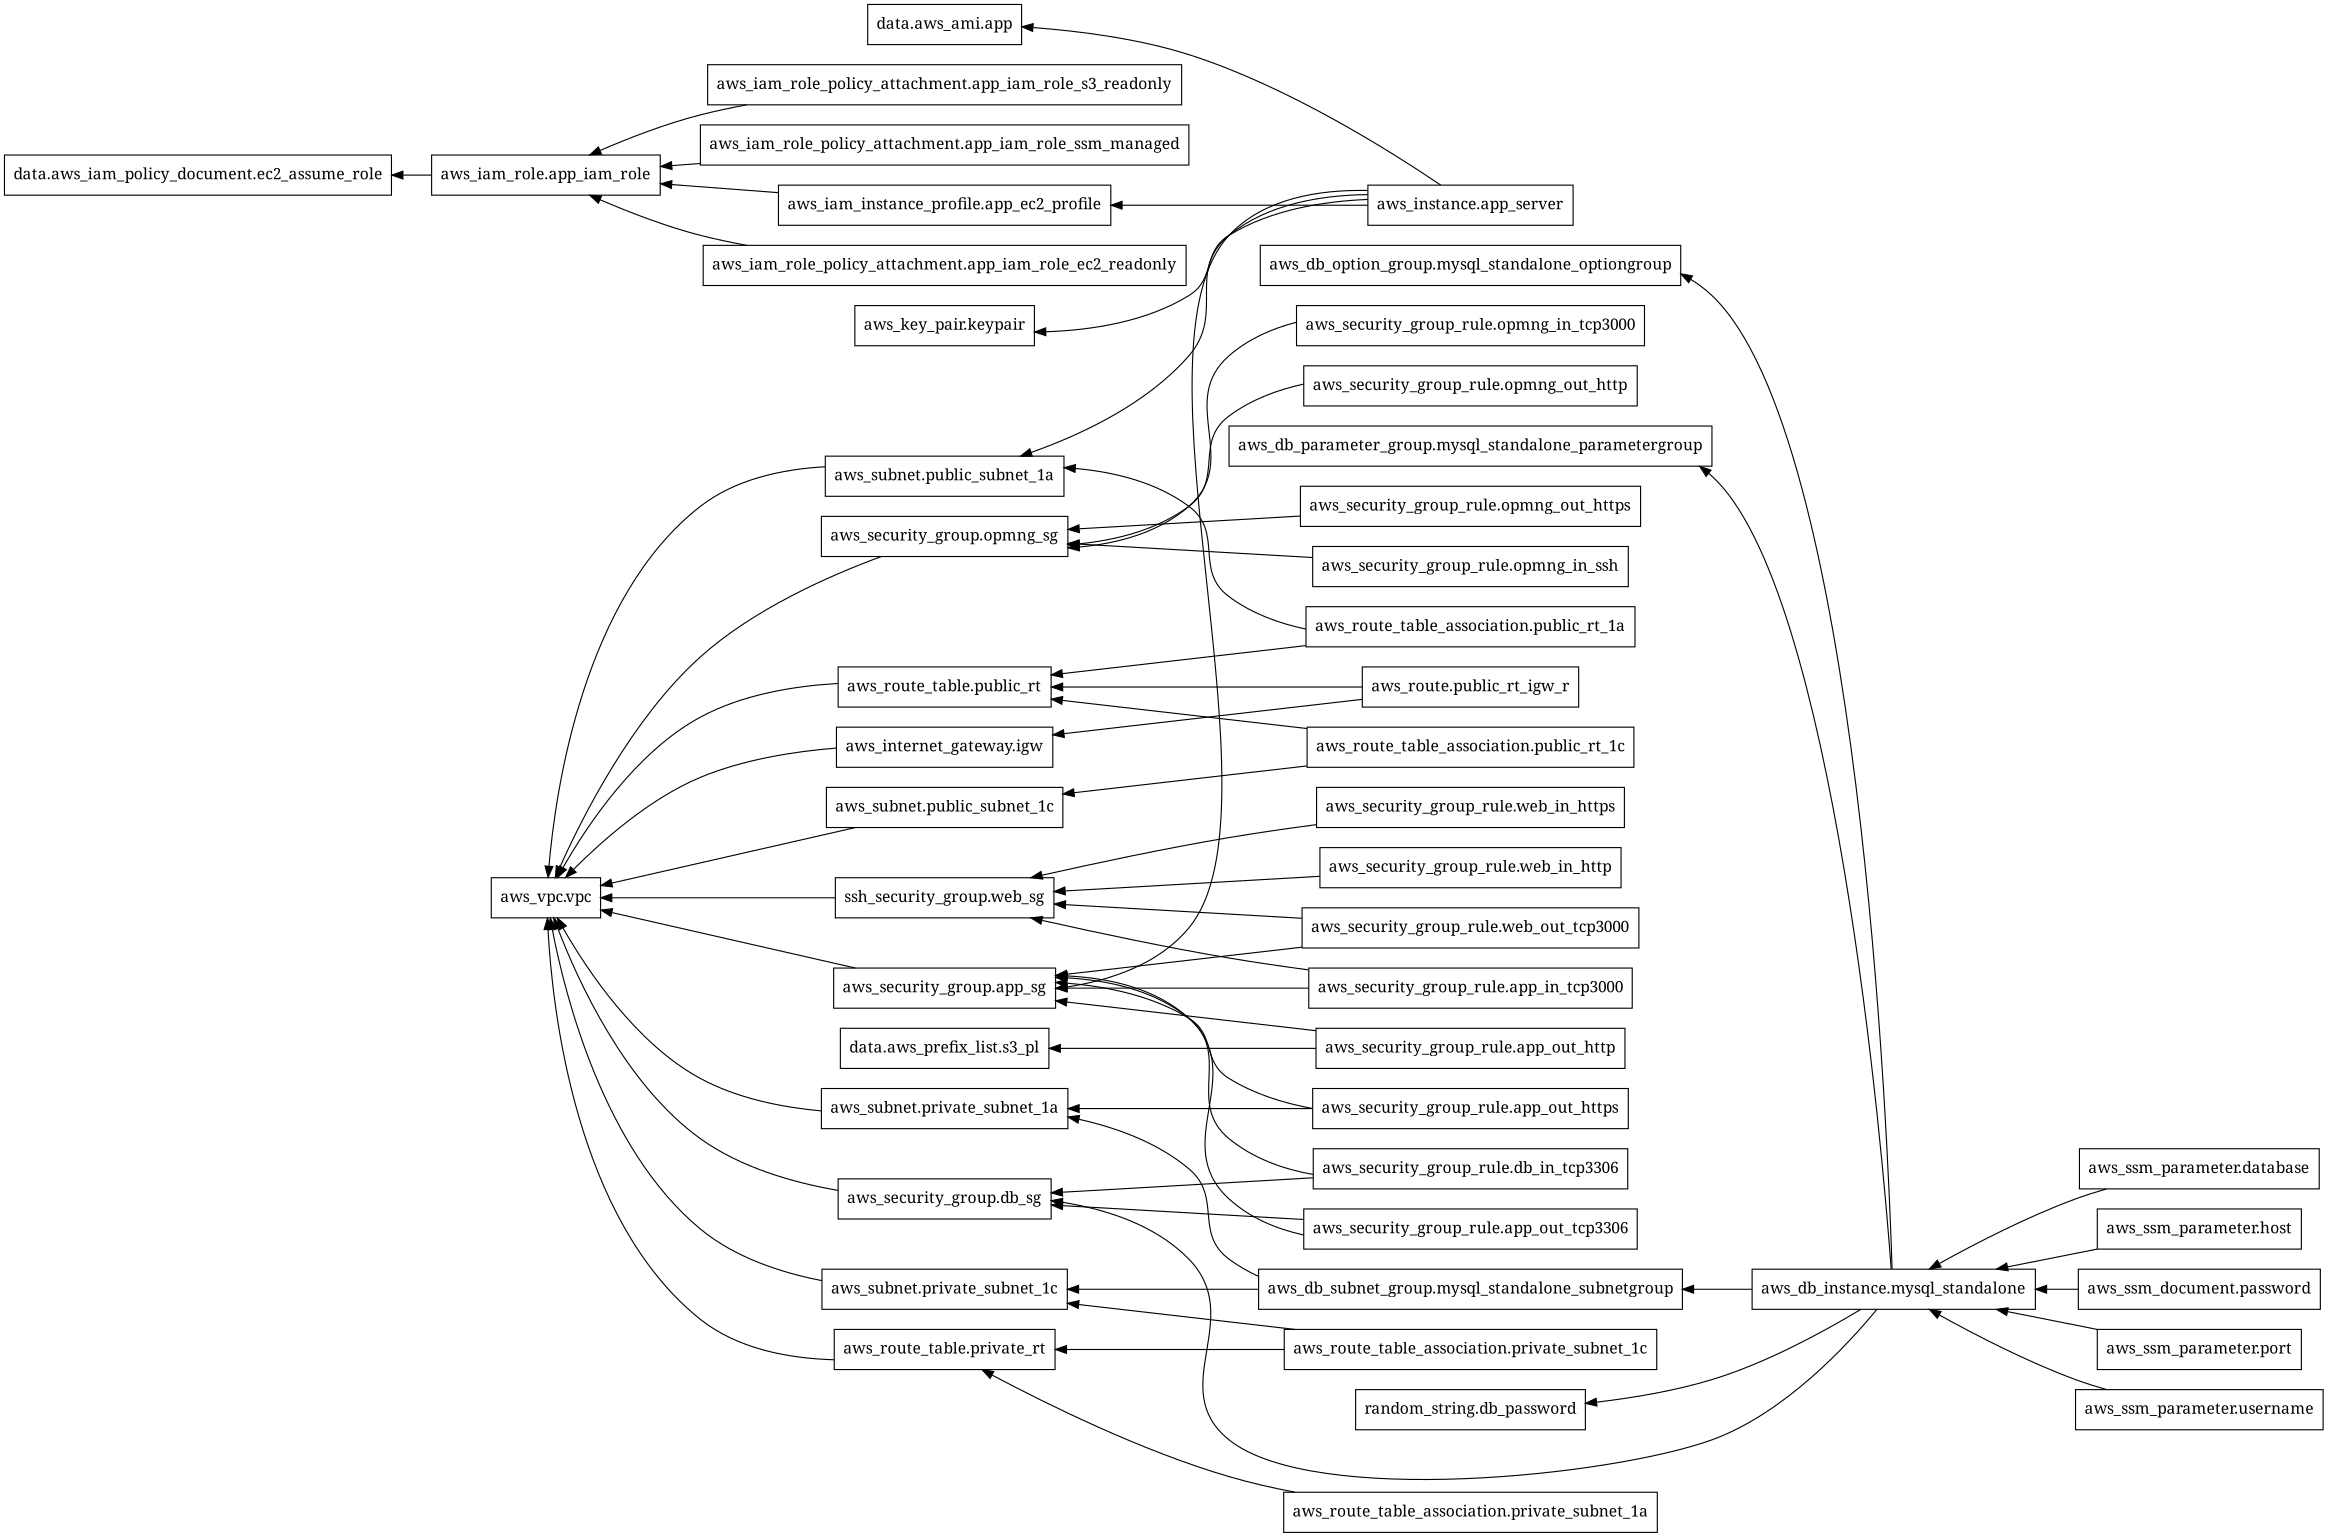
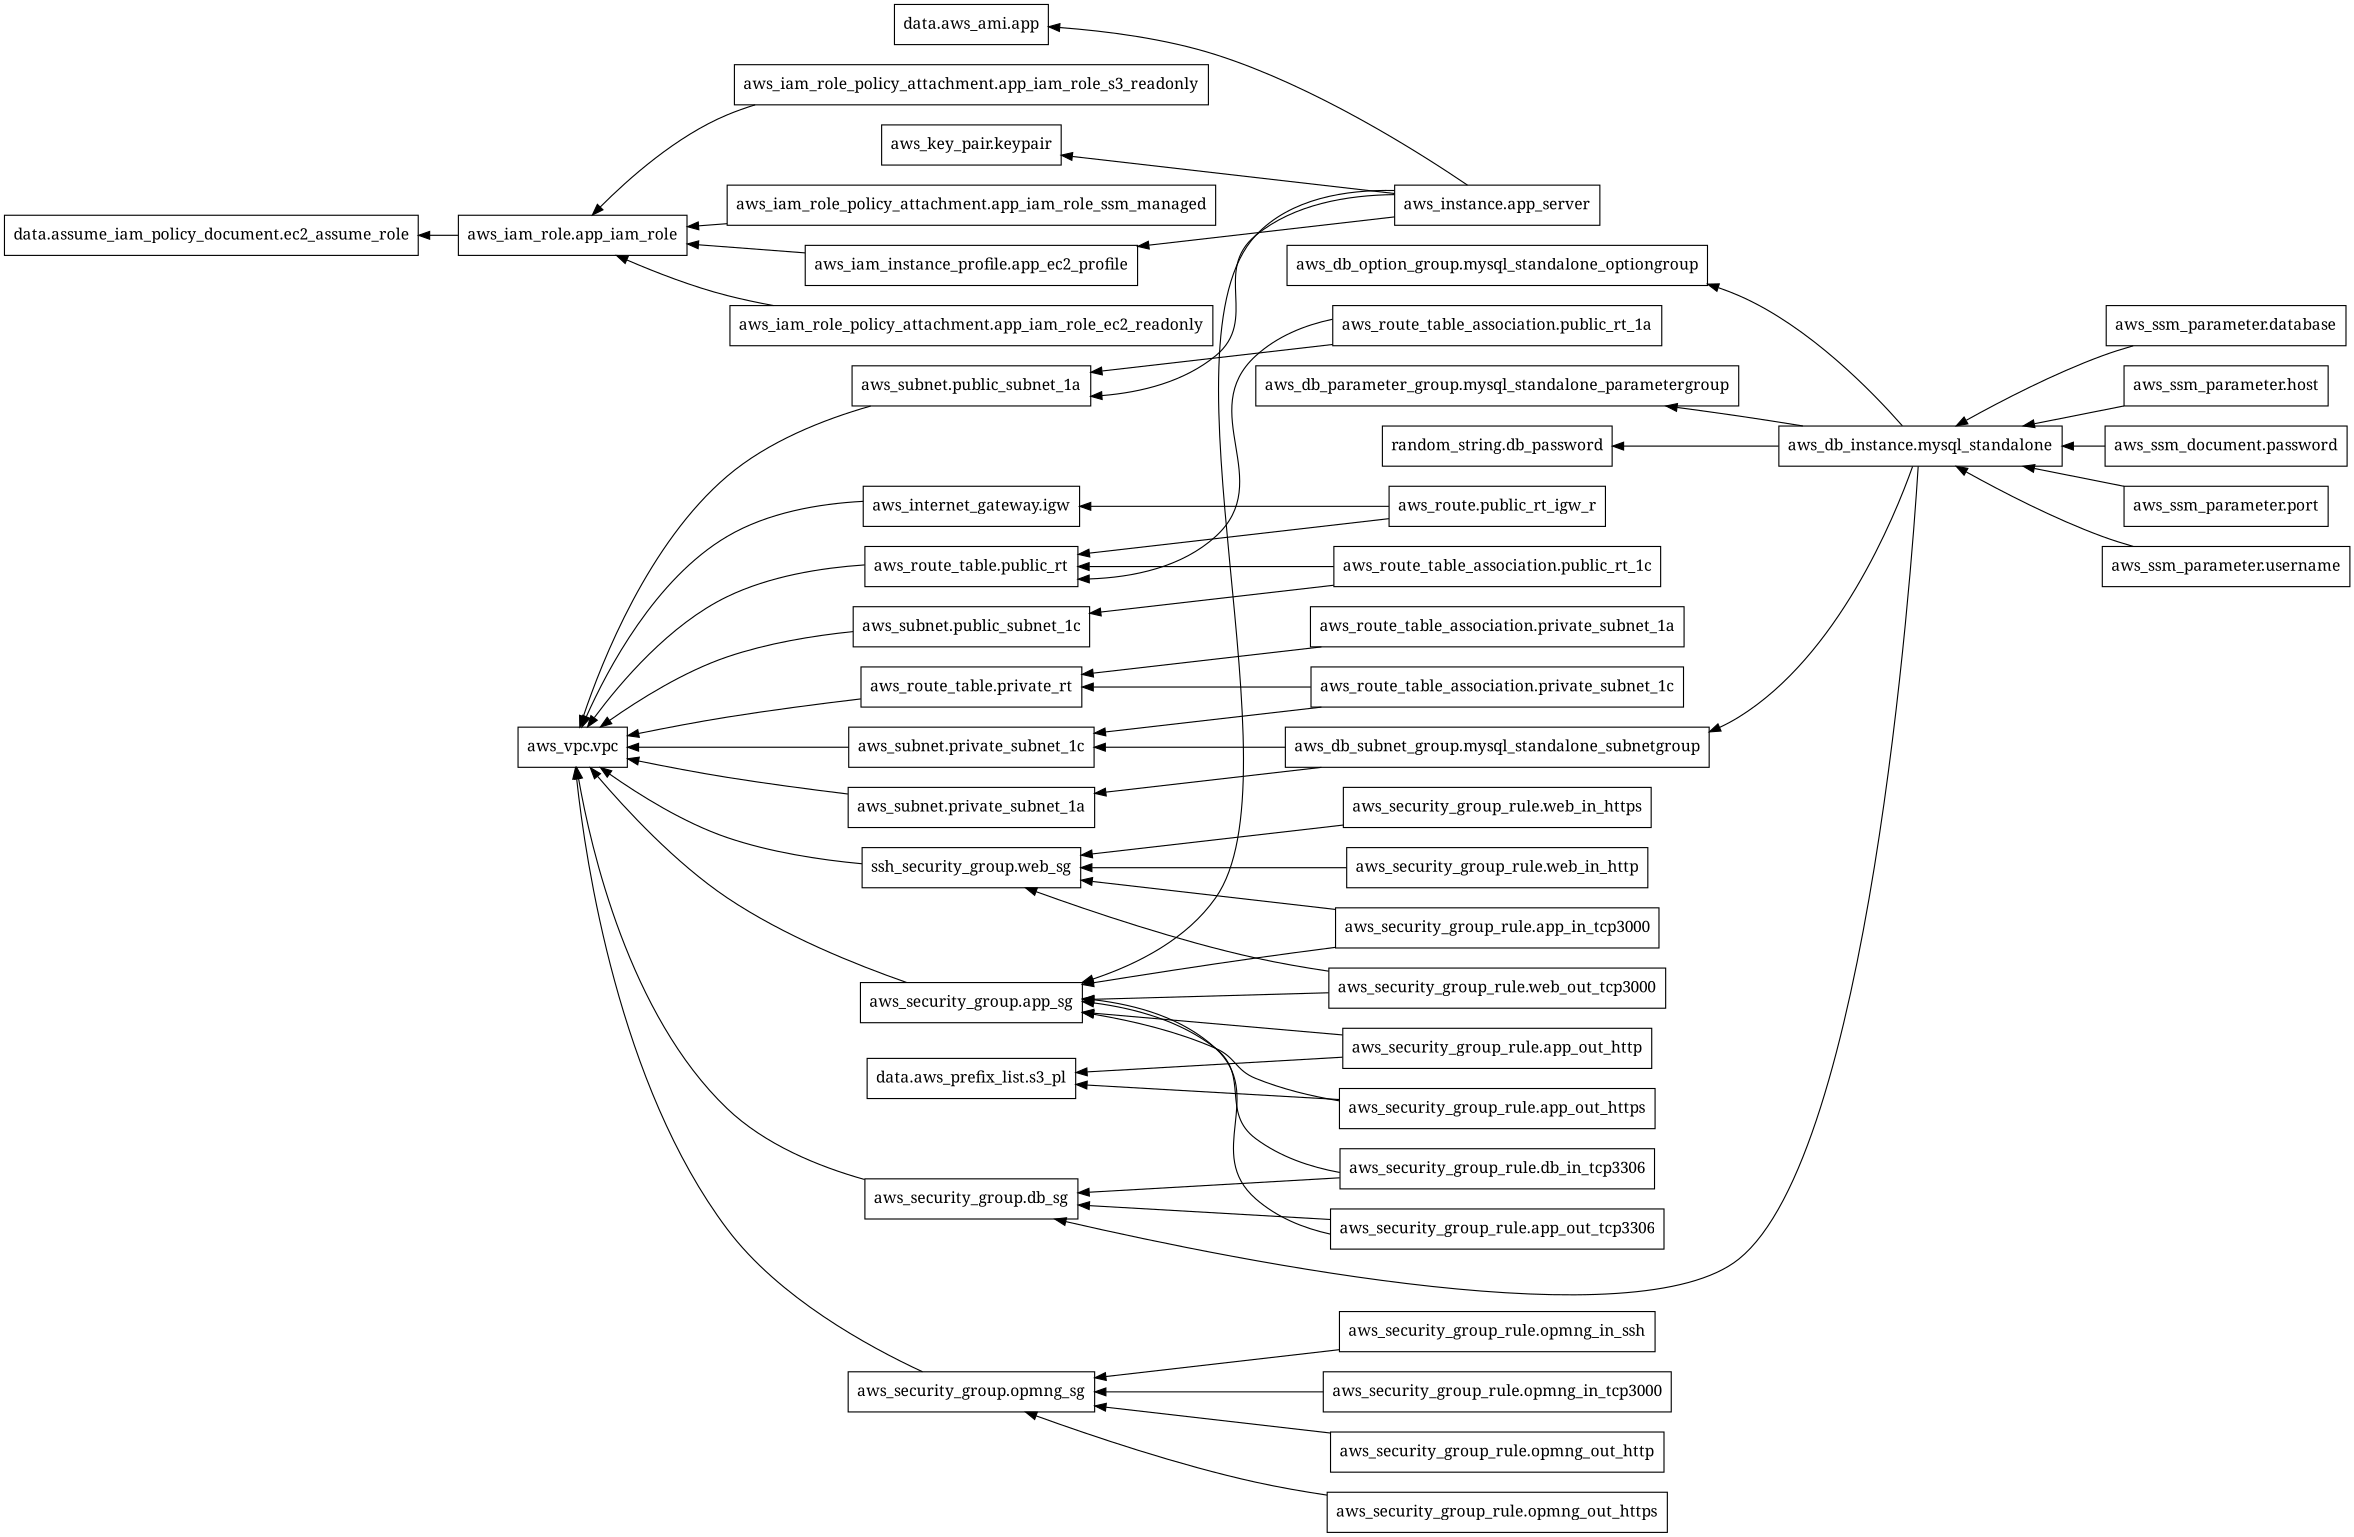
node "data.aws_iam_policy_document.ec2_assume_role": label "data.aws_iam_policy_document.ec2_assume_role" -> "data.assume_iam_policy_document.ec2_assume_role"
edge "aws_security_group_rule.app_out_https" -> "aws_subnet.private_subnet_1a": now "aws_security_group_rule.app_out_https" -> "data.aws_prefix_list.s3_pl"
